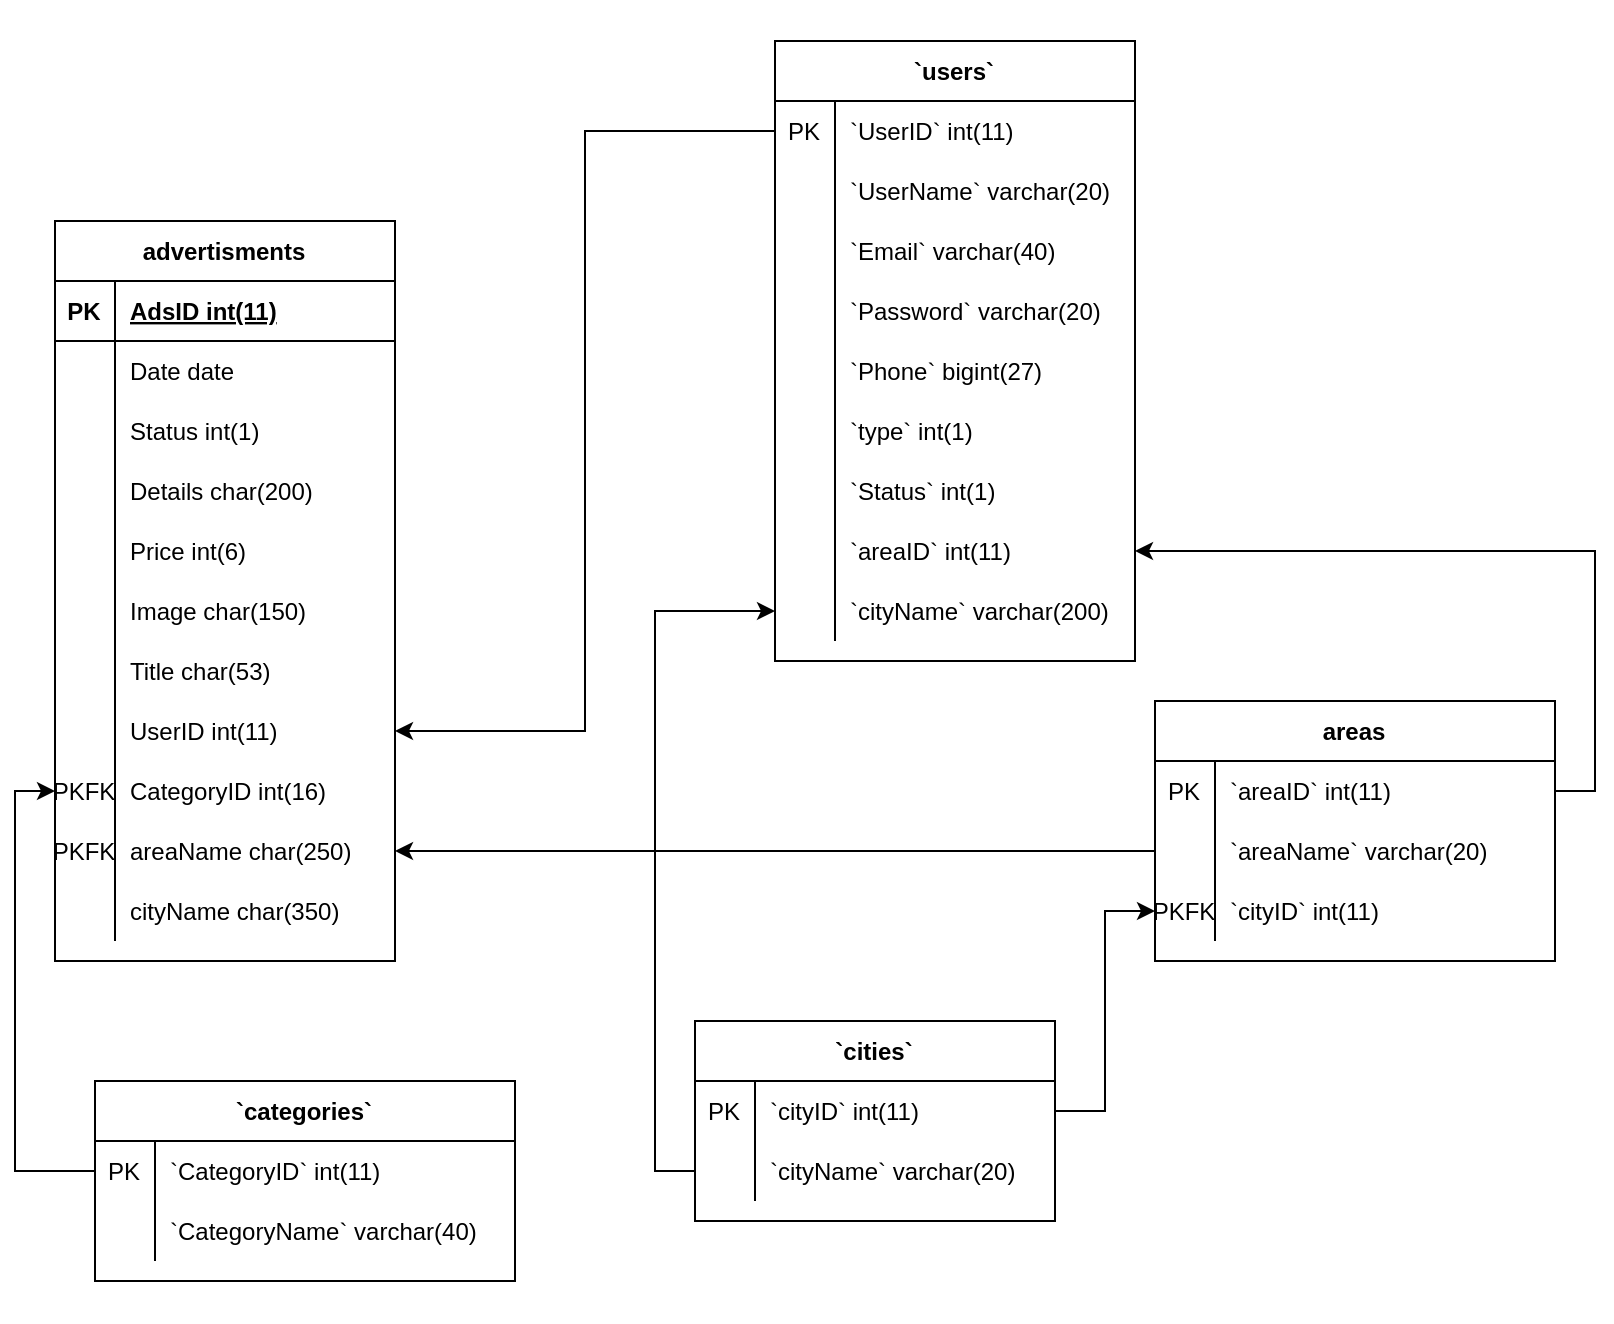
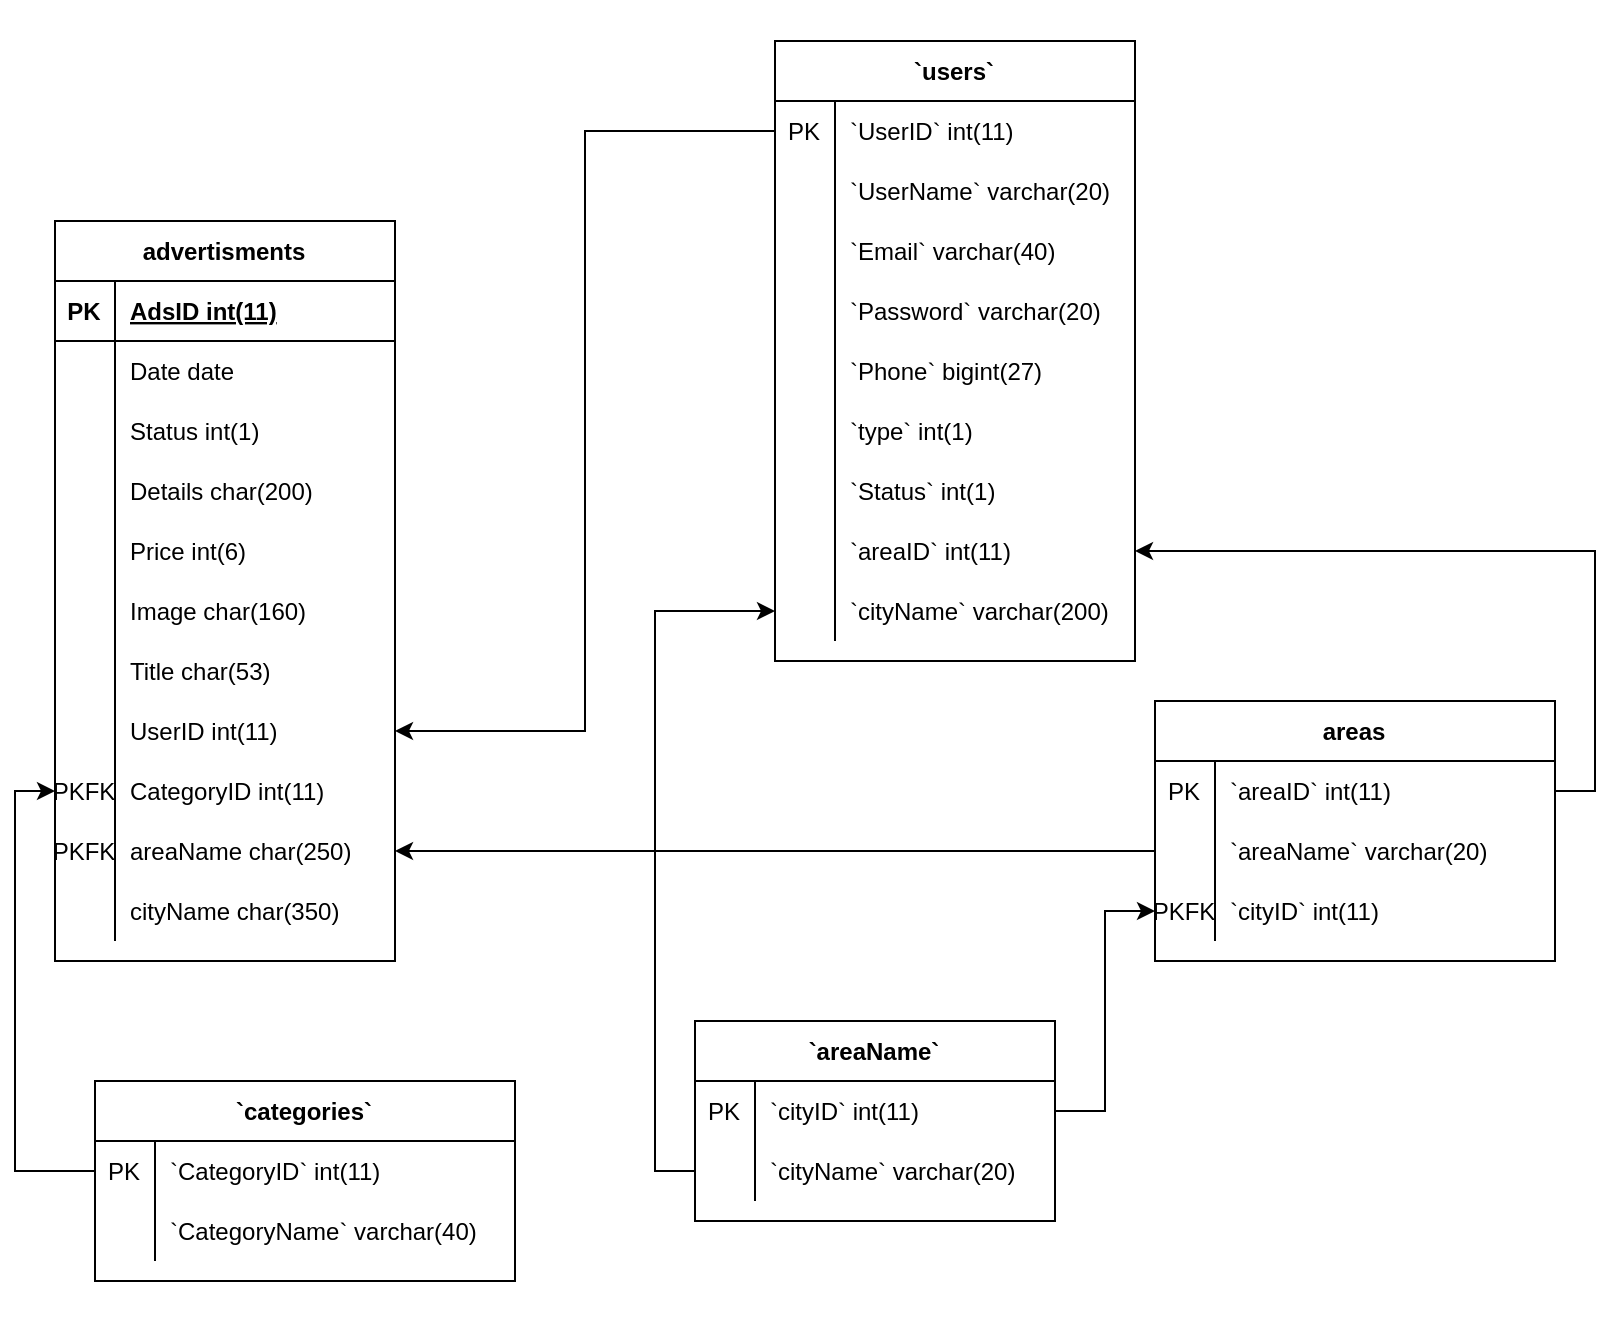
node "Image char(150)": label "Image char(150)" -> "Image char(160)"
node "CategoryID int(16)": label "CategoryID int(16)" -> "CategoryID int(11)"
node "`cities`": label "`cities`" -> "`areaName`"
